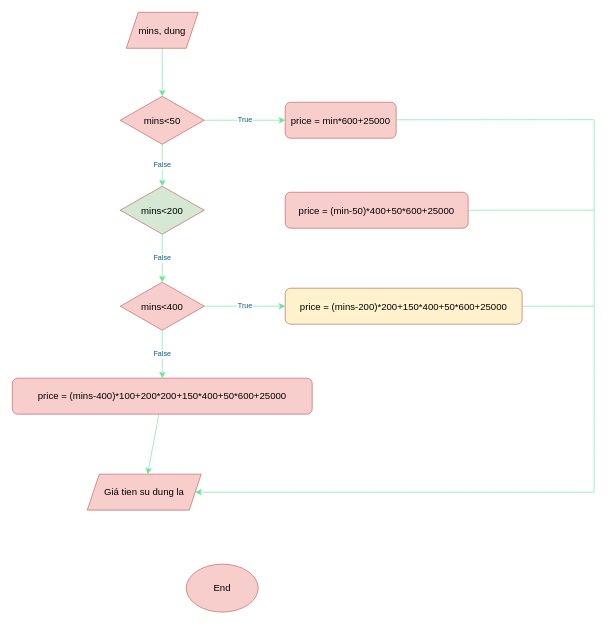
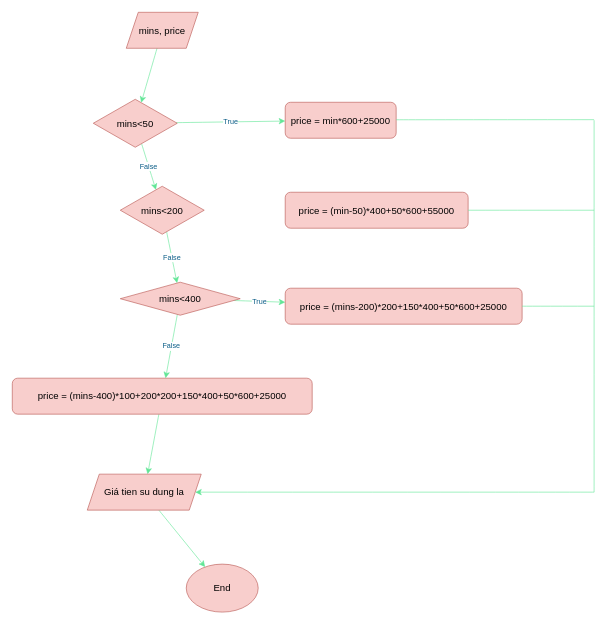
node "mins, dung": label "mins, dung" -> "mins, price"
node "mins<50": moved (162, 120) -> (135, 123)
node "mins<200": fillcolor #d5e8d4 -> #f8cecc
node "price = (min-50)*400+50*600+25000": label "price = (min-50)*400+50*600+25000" -> "price = (min-50)*400+50*600+55000"
node "mins<400": size 84x48 -> 120x33
node "price = (mins-200)*200+150*400+50*600+25000": fillcolor #fff2cc -> #f8cecc
edge "Giá tien su dung la" -> "End": added
